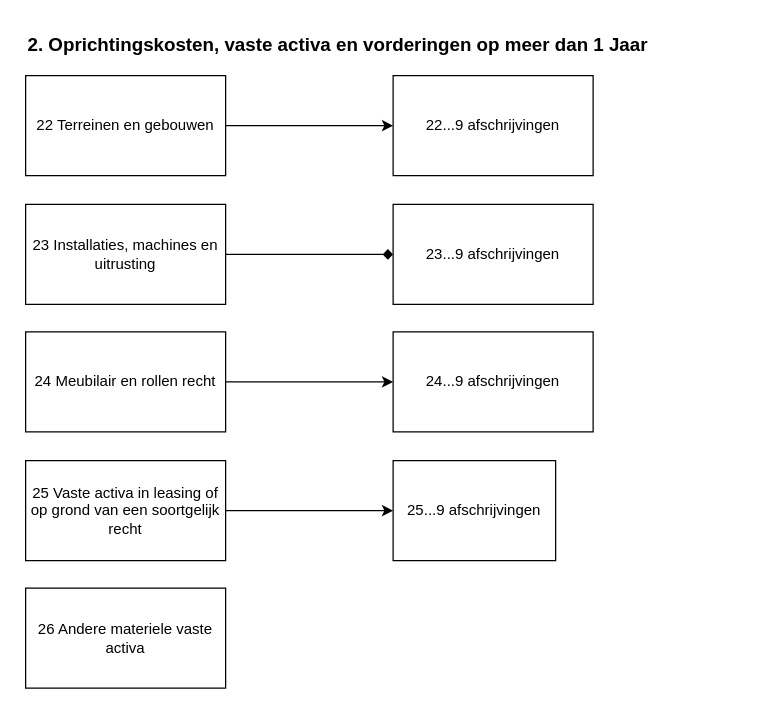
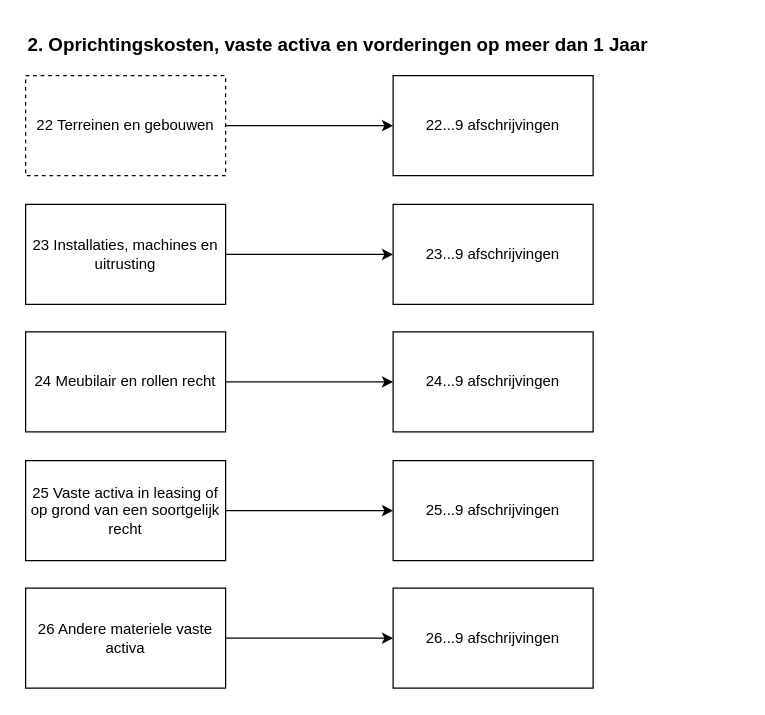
node "22 Terreinen en gebouwen": style solid -> dashed
edge "23 Installaties, machines en uitrusting" -> "23...9 afschrijvingen": arrowhead diamond -> classic
node "25...9 afschrijvingen": size 163x100 -> 200x100
edge "26 Andere materiele vaste activa" -> "26...9 afschrijvingen": added
node "26...9 afschrijvingen": added
